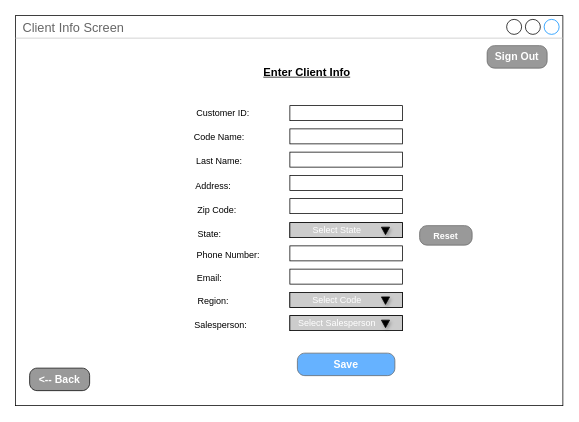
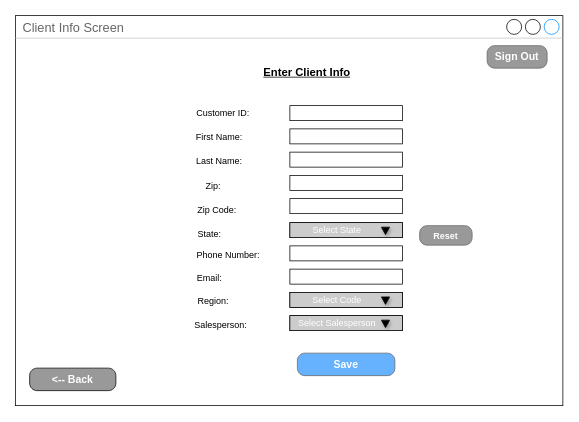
node "Code Name:": label "Code Name:" -> "First Name:"
node "Address:": label "Address:" -> "Zip:"
node "<-- Back": size 60x23 -> 86x23
